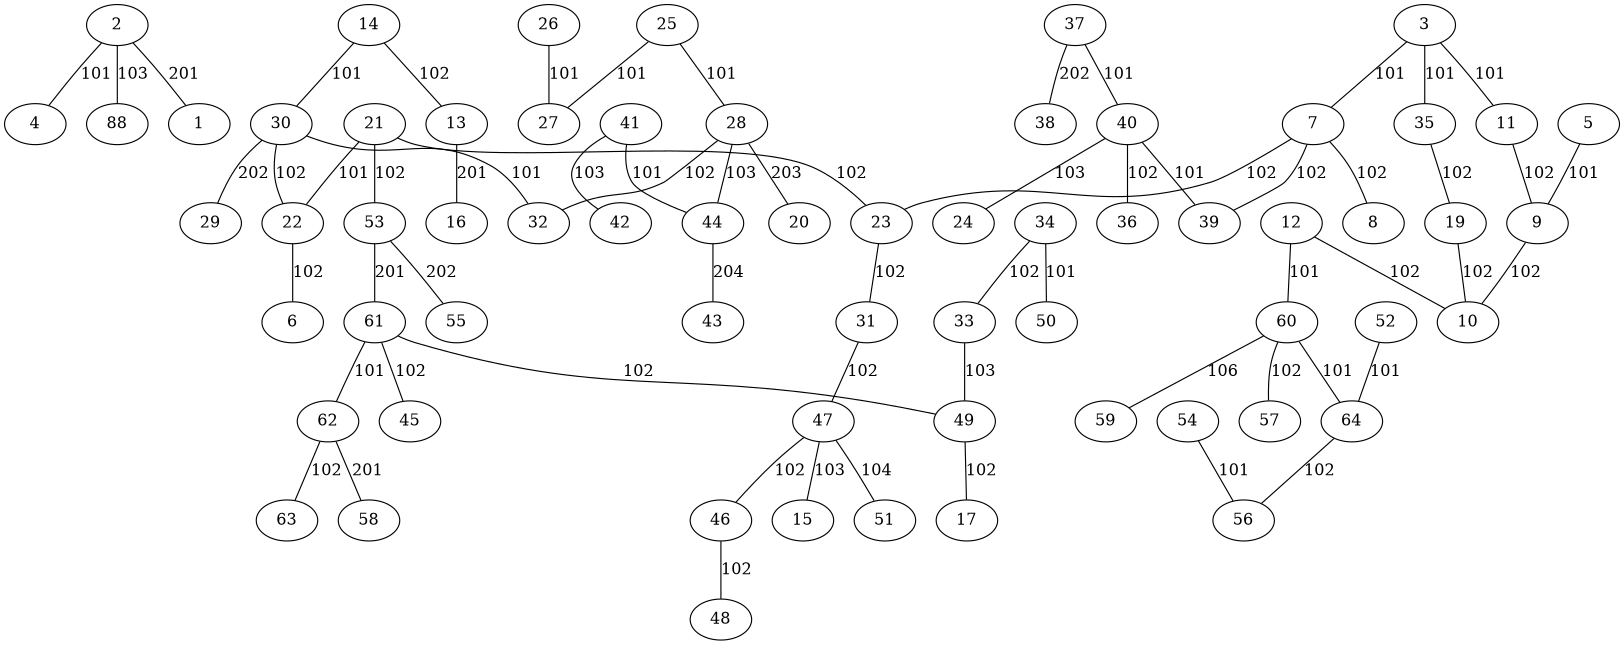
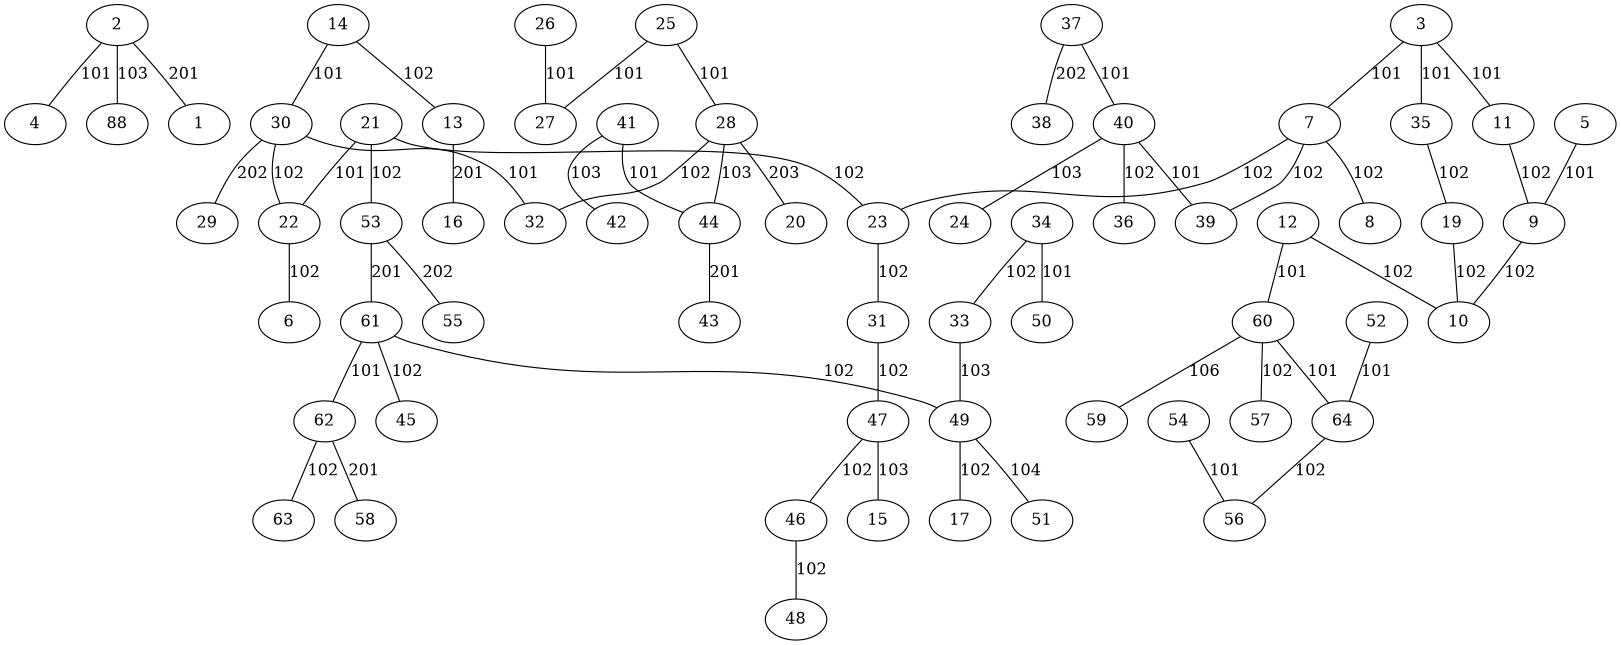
edge "44" -- "43": label "204" -> "201"
edge "47" -- "51": now "49" -- "51"
